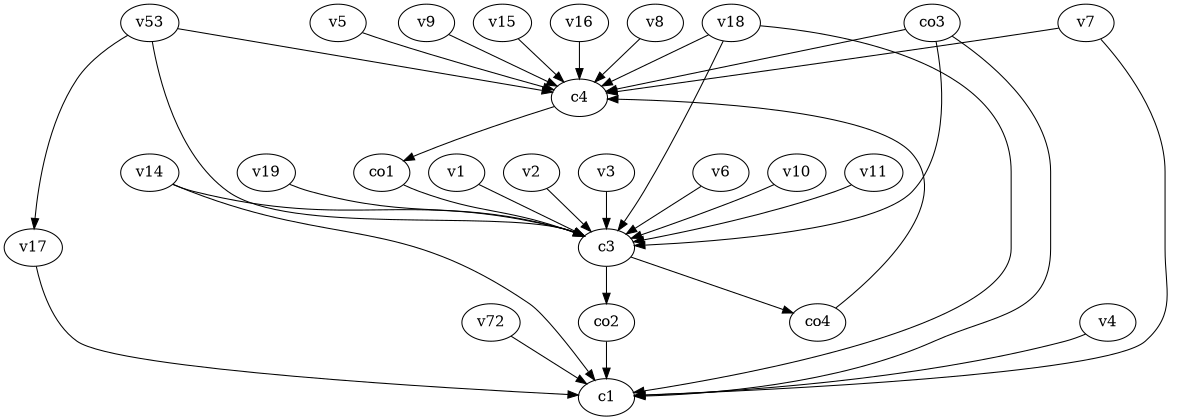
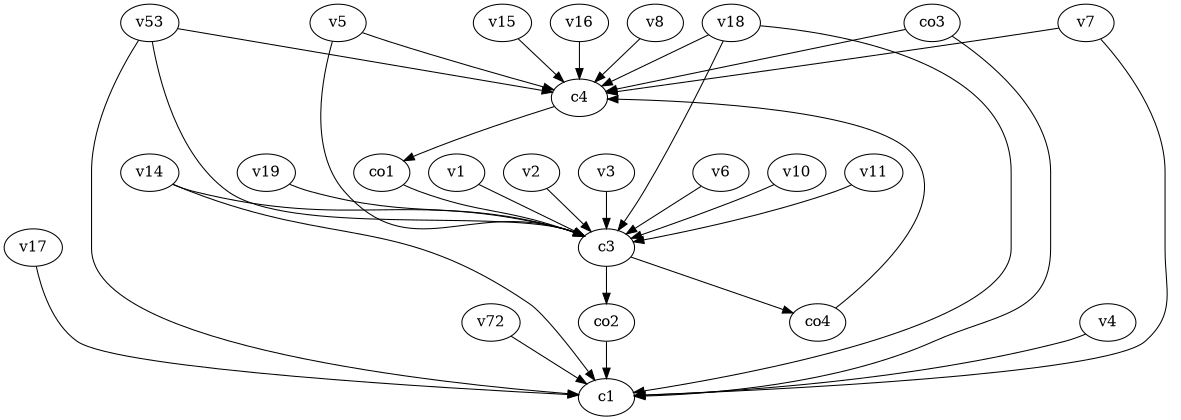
node "v9": removed
edge "v53" -> "v17": now "v53" -> "c1"
edge "co3" -> "c3": now "v5" -> "c3"
